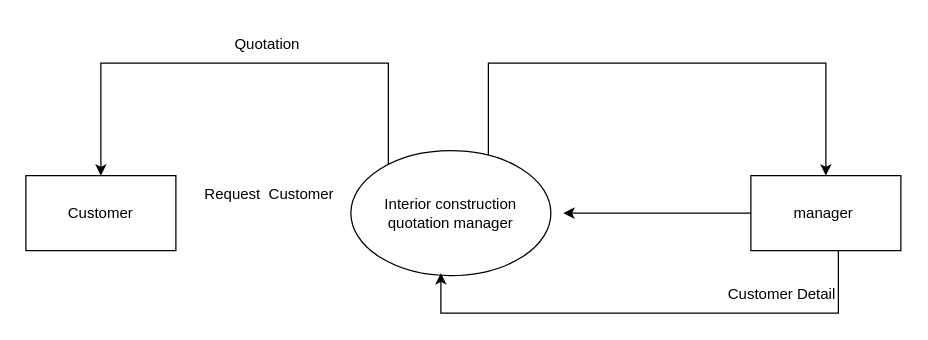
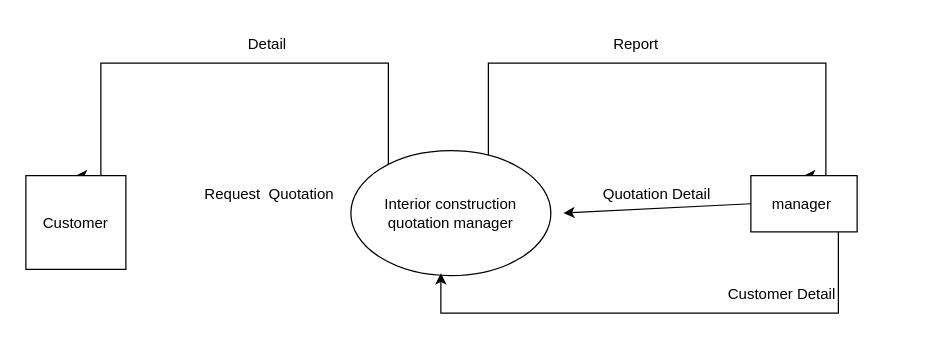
node "Quotation": label "Quotation" -> "Detail"
node "Report": added
node "Request Customer": label "Request Customer" -> "Request Quotation"
node "Quotation Detail": added
node "Customer": size 150x75 -> 100x94
node "manager": size 150x75 -> 106x56
